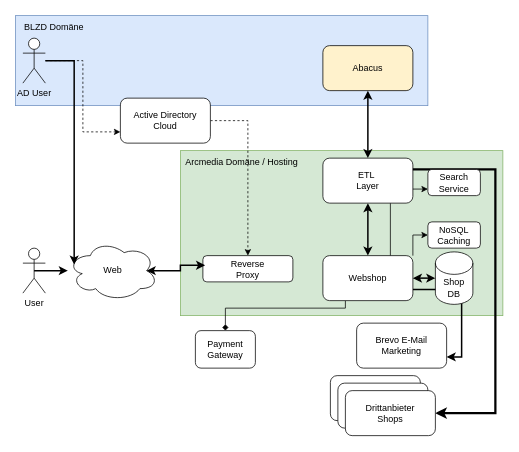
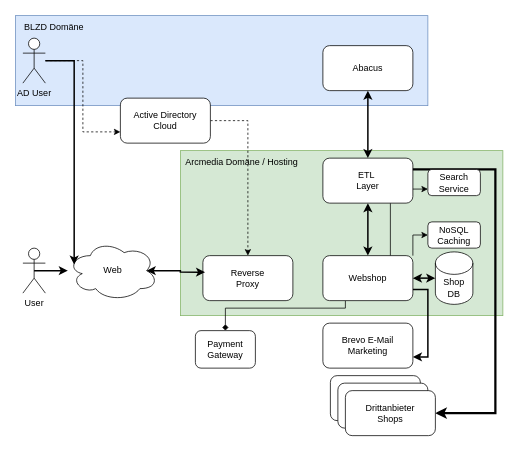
node "Abacus": fillcolor #fff2cc -> #ffffff
node "Reverse Proxy": size 90x26 -> 90x45
node "Brevo E-Mail Marketing": moved (402, 345) -> (368, 345)
